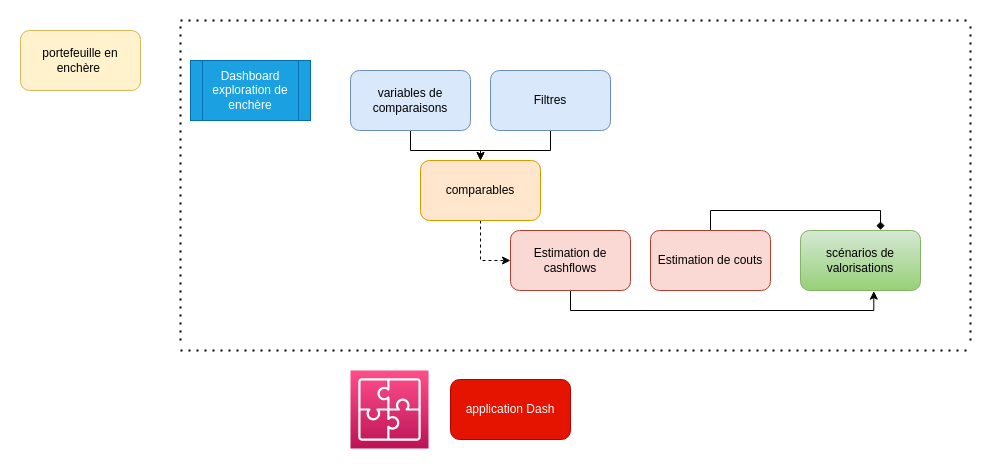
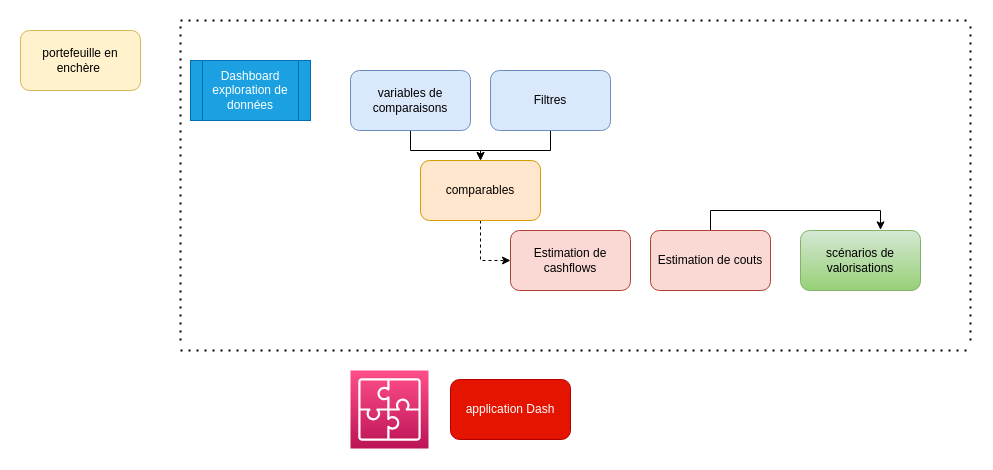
node "Dashboard exploration de enchère": label "Dashboard exploration de enchère" -> "Dashboard exploration de données"
edge "Estimation de couts" -> "scénarios de valorisations": arrowhead diamond -> classic
edge "Estimation de cashflows" -> "scénarios de valorisations": removed
